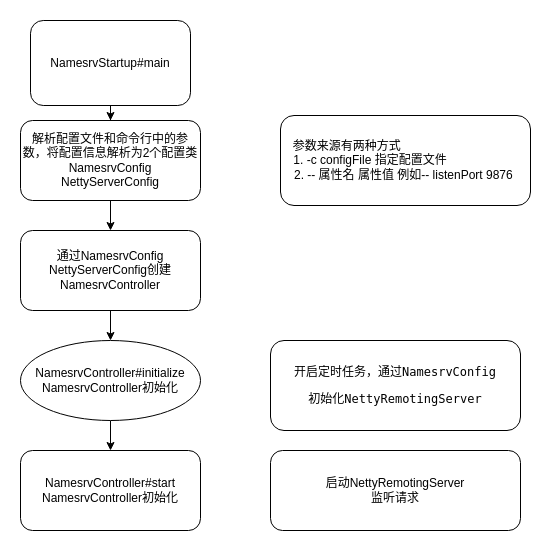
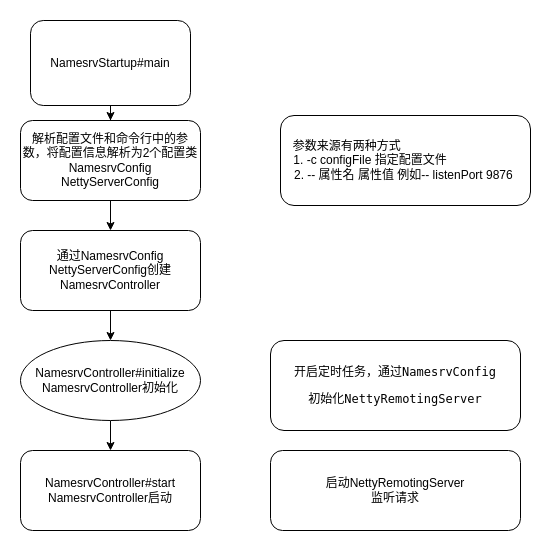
node "NamesrvController#start NamesrvController初始化": label "NamesrvController#start NamesrvController初始化" -> "NamesrvController#start NamesrvController启动"
